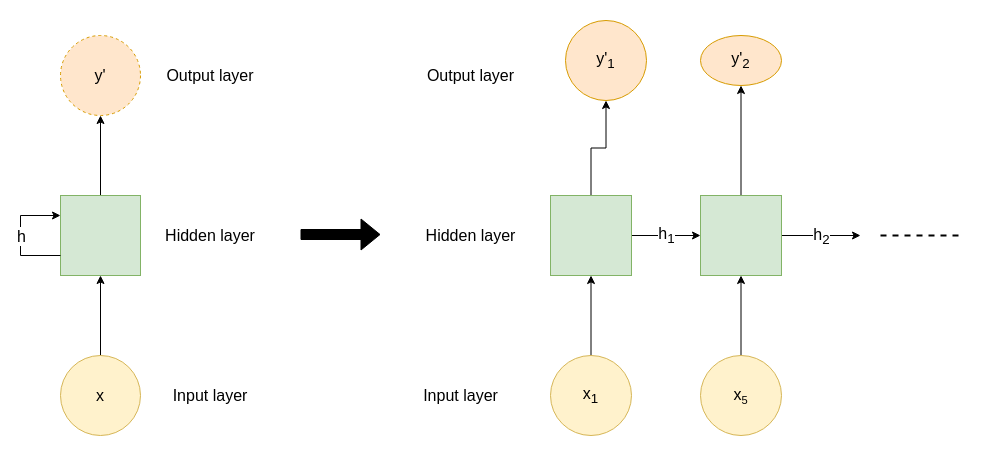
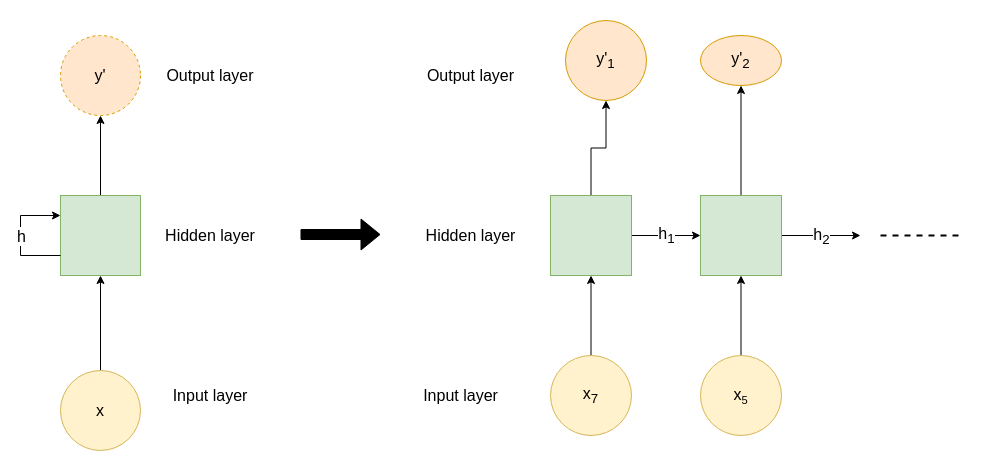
node "x": moved (101, 396) -> (101, 411)
node "x1": label "x1" -> "x7"
